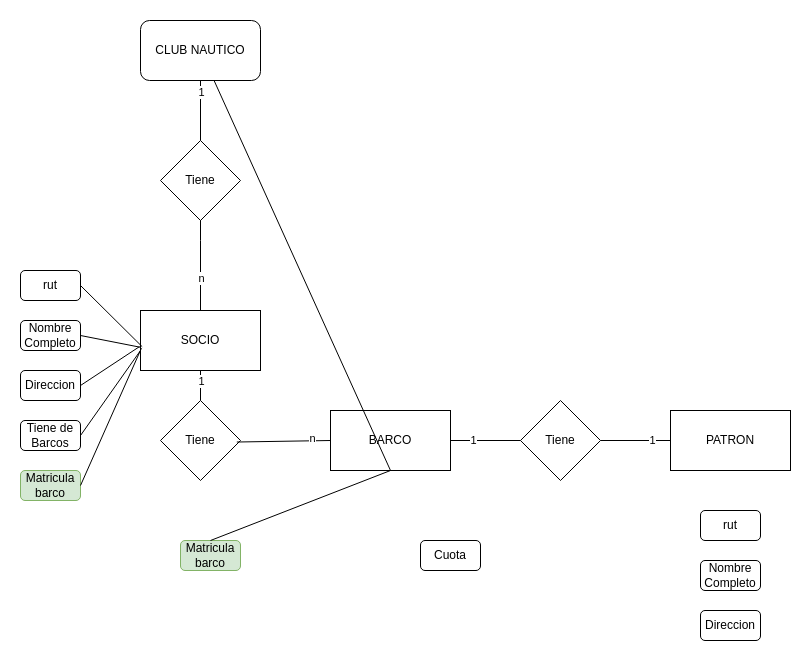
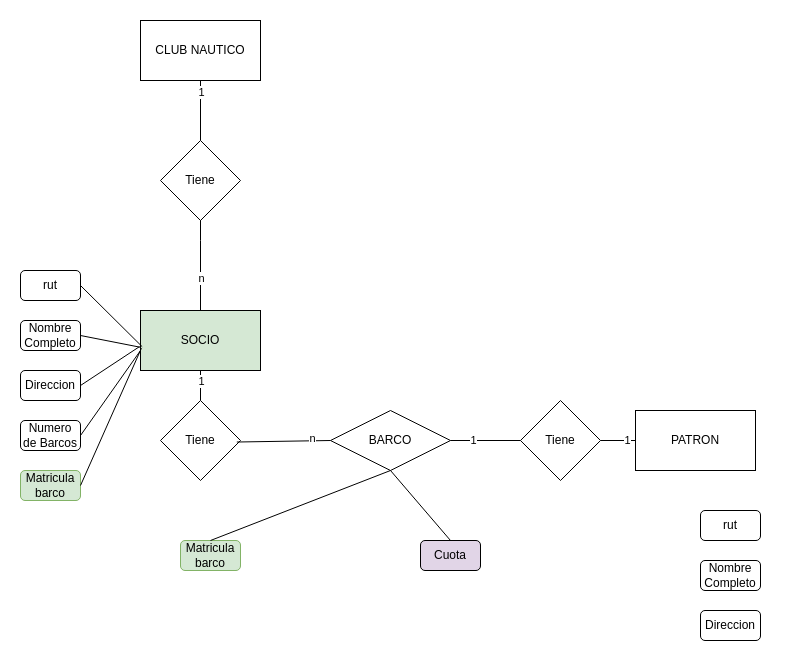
node "CLUB NAUTICO": shape rounded rectangle -> rectangle
edge "CLUB NAUTICO" -- "BARCO": now "Cuota" -- "BARCO"
node "SOCIO": fillcolor #ffffff -> #d5e8d4
node "Tiene de Barcos": label "Tiene de Barcos" -> "Numero de Barcos"
node "BARCO": shape rectangle -> diamond
node "PATRON": moved (731, 441) -> (696, 441)
node "Cuota": fillcolor #ffffff -> #e1d5e7
